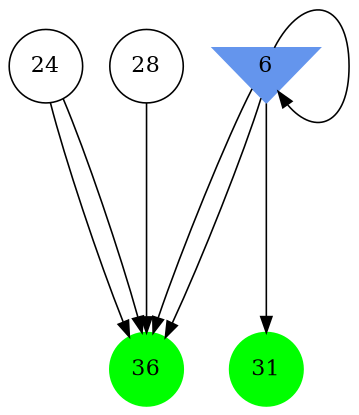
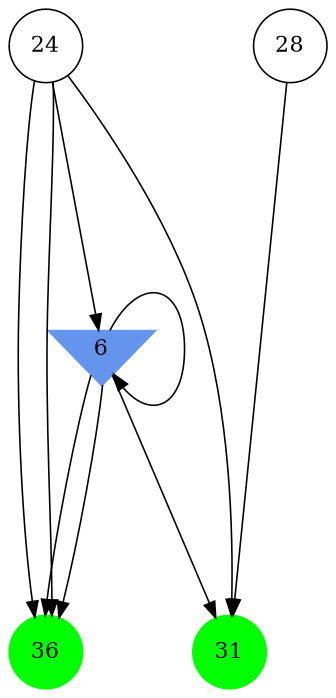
edge "24" -> "6": added
edge "28" -> "36": now "28" -> "31"
edge "24" -> "31": added
